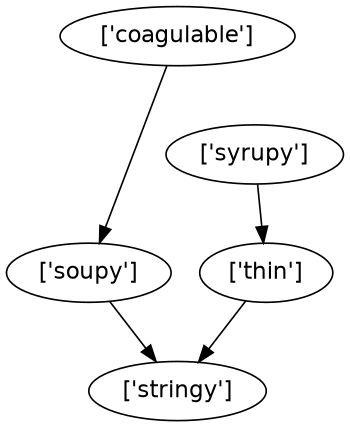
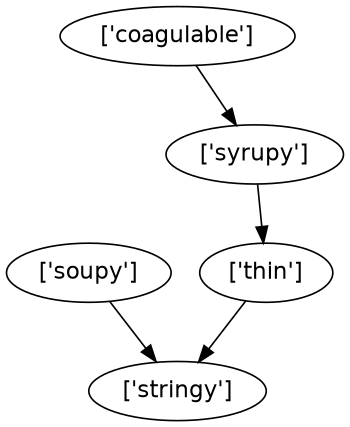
edge "['coagulable']" -> "['soupy']": now "['coagulable']" -> "['syrupy']"
